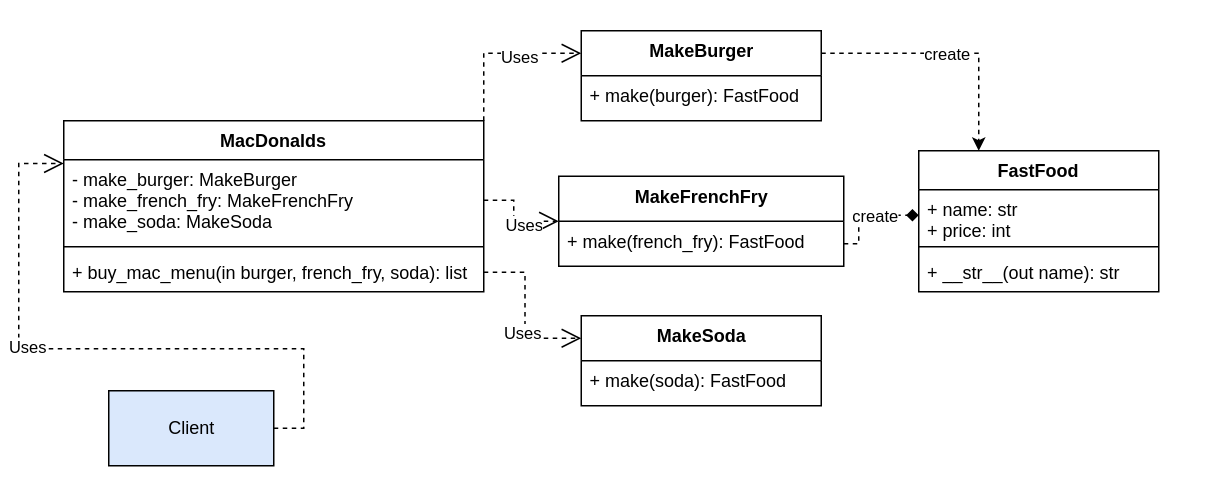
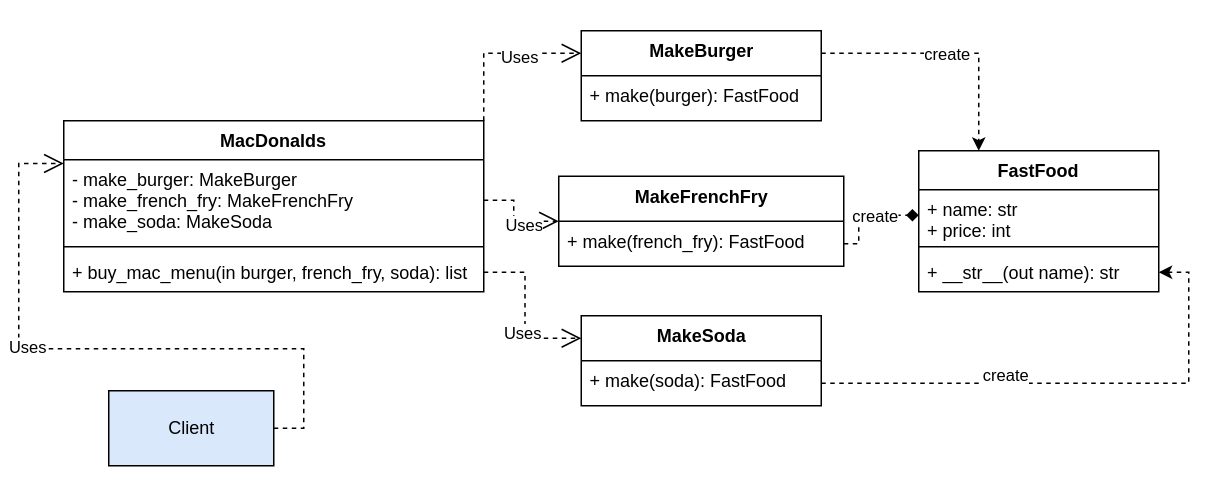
edge "+ make(soda): FastFood" -> "+ __str__(out name): str": added, label "create"
